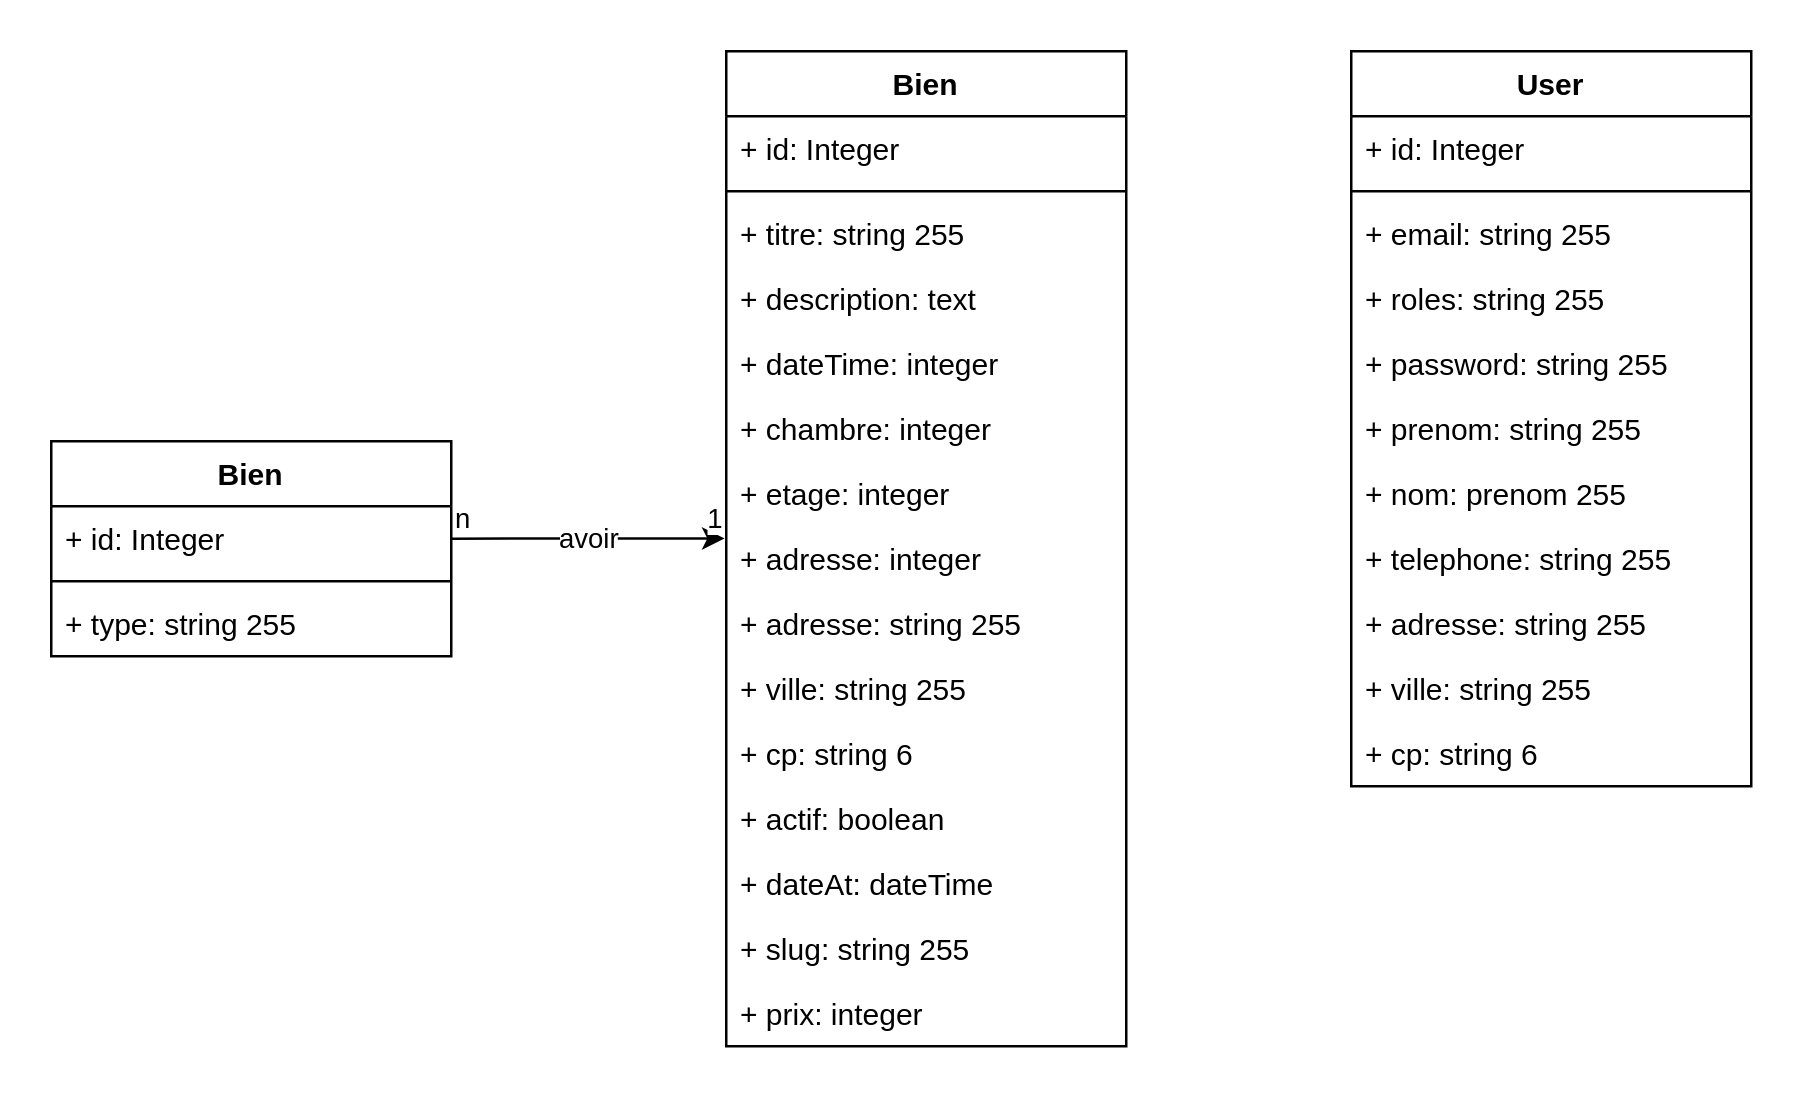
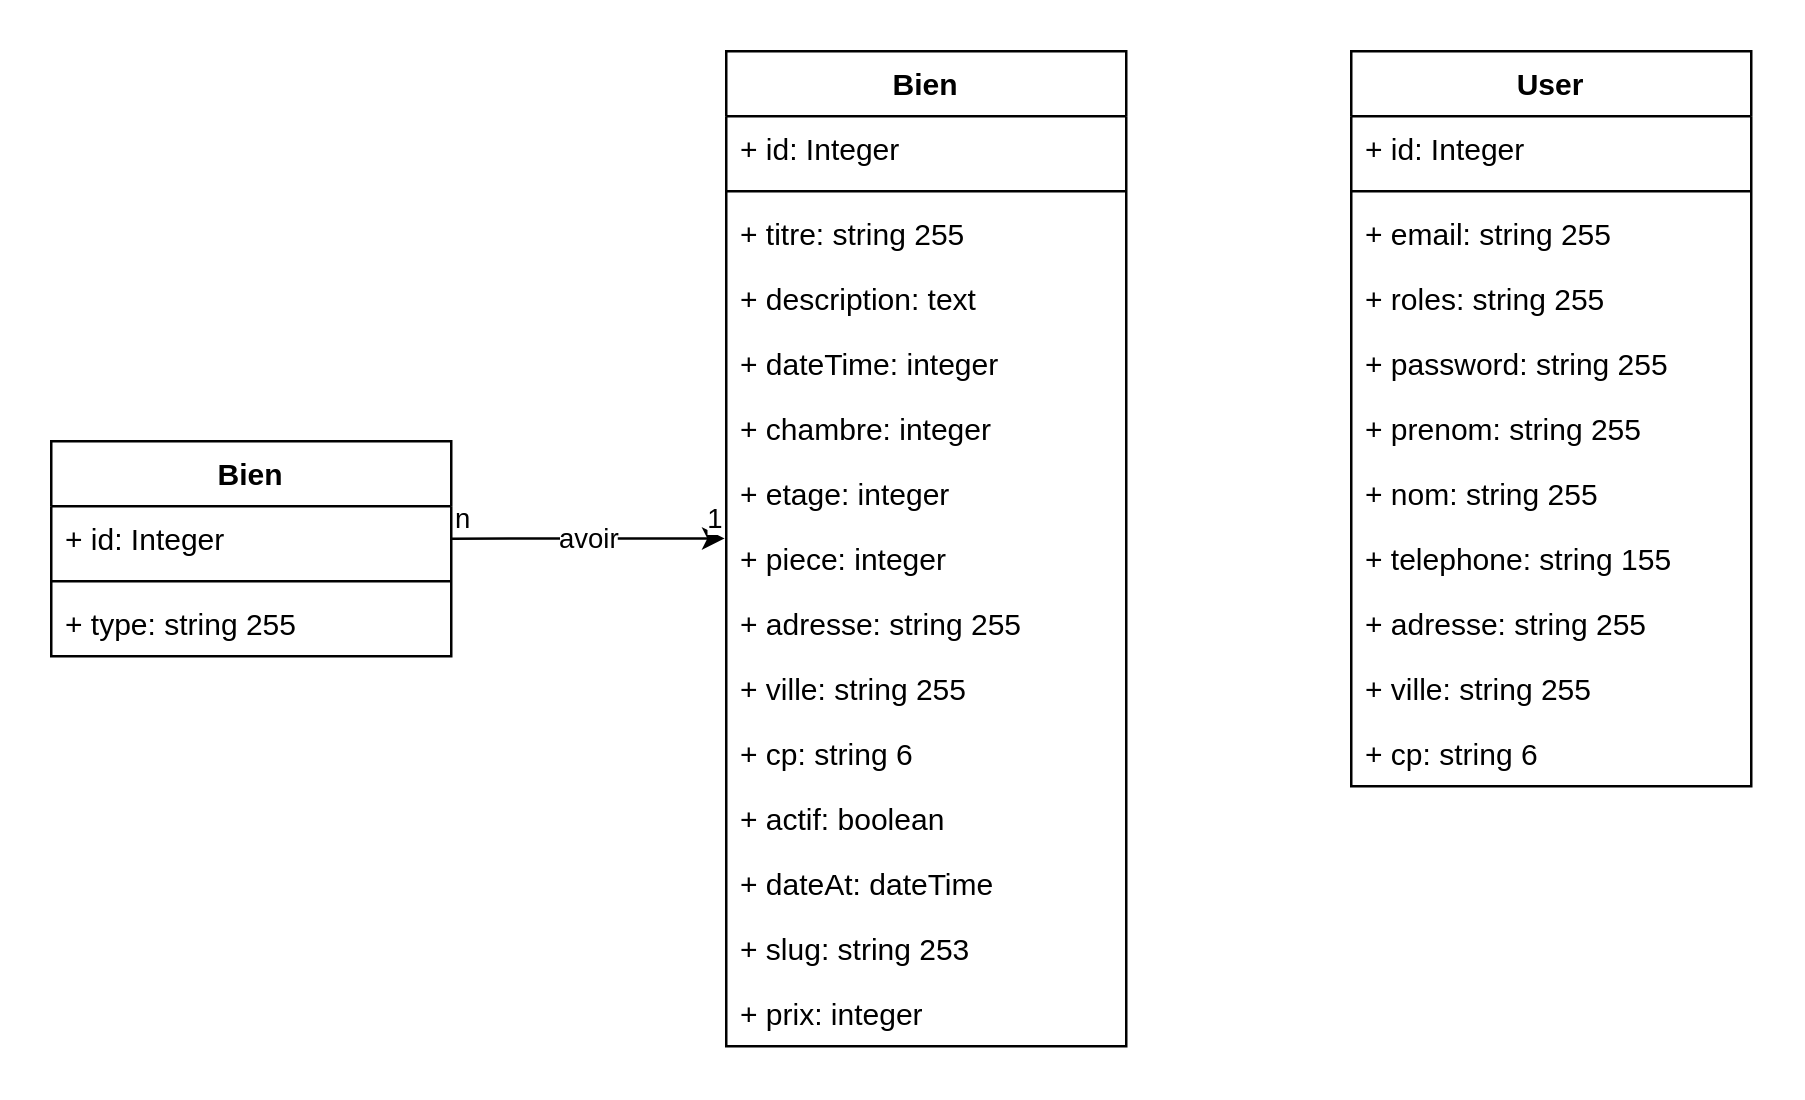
node "+ nom: prenom 255": label "+ nom: prenom 255" -> "+ nom: string 255"
node "+ adresse: integer": label "+ adresse: integer" -> "+ piece: integer"
node "+ telephone: string 255": label "+ telephone: string 255" -> "+ telephone: string 155"
node "+ slug: string 255": label "+ slug: string 255" -> "+ slug: string 253"
